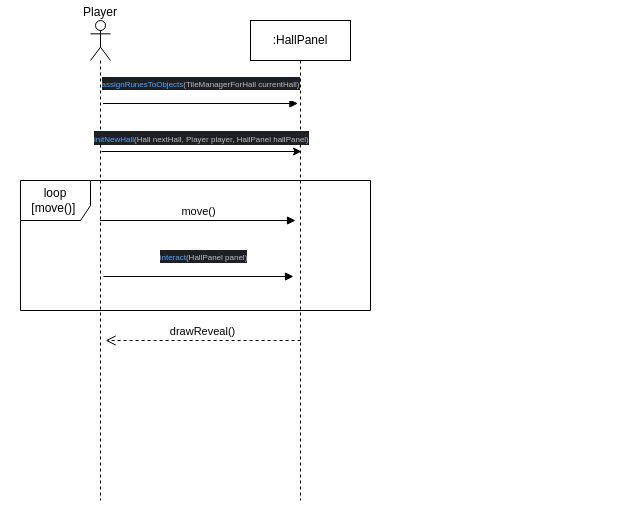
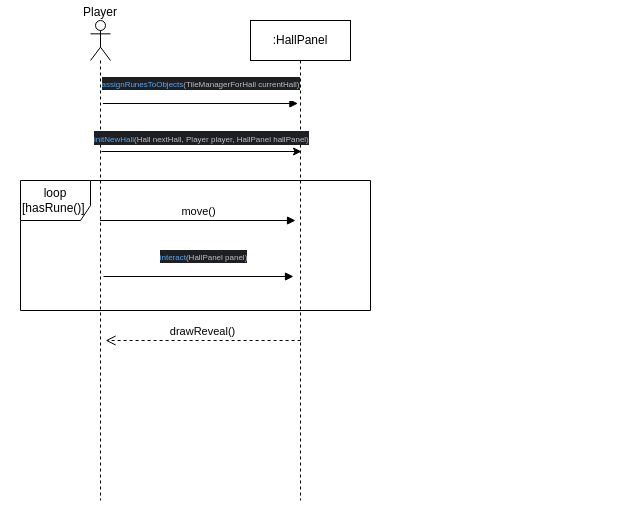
node "loop [move()]": label "loop [move()]" -> "loop [hasRune()]"
